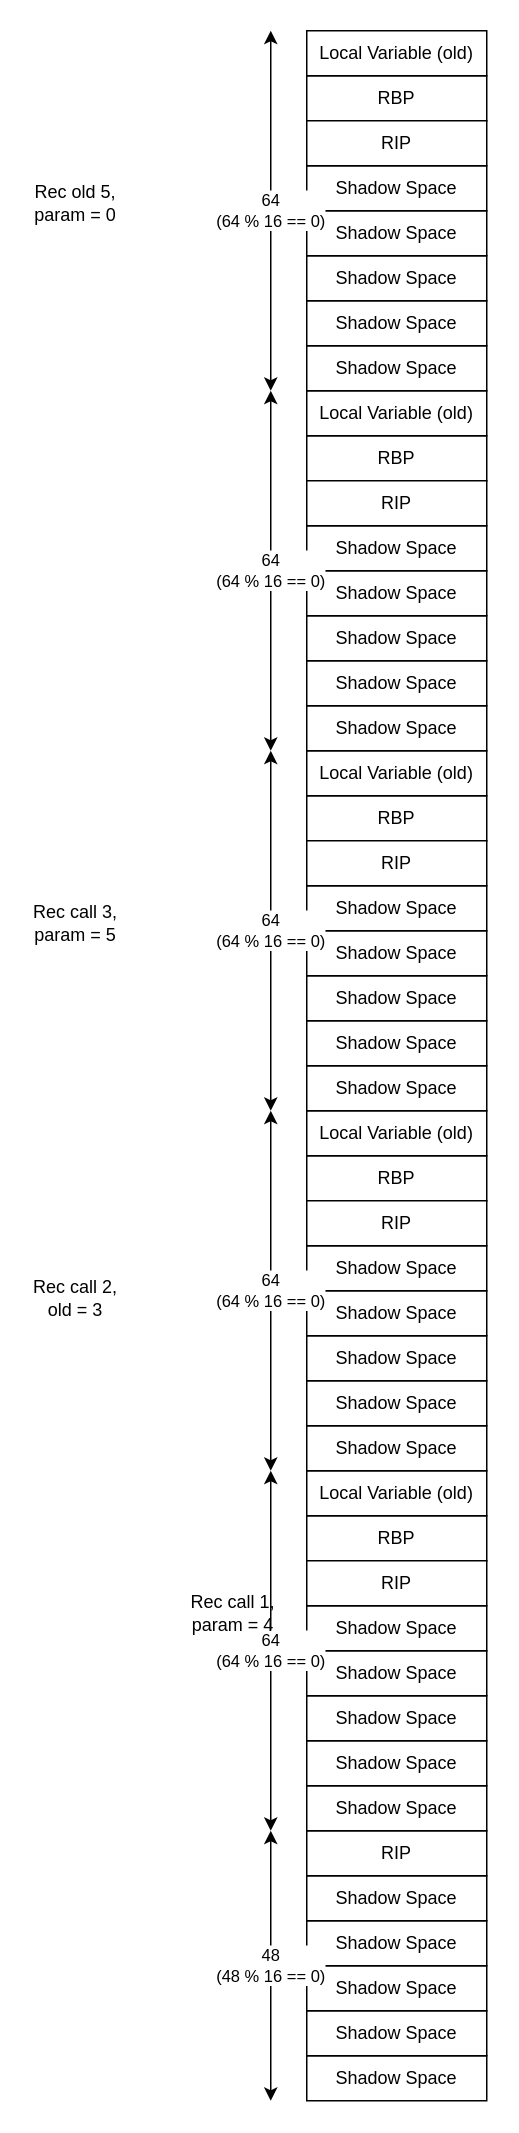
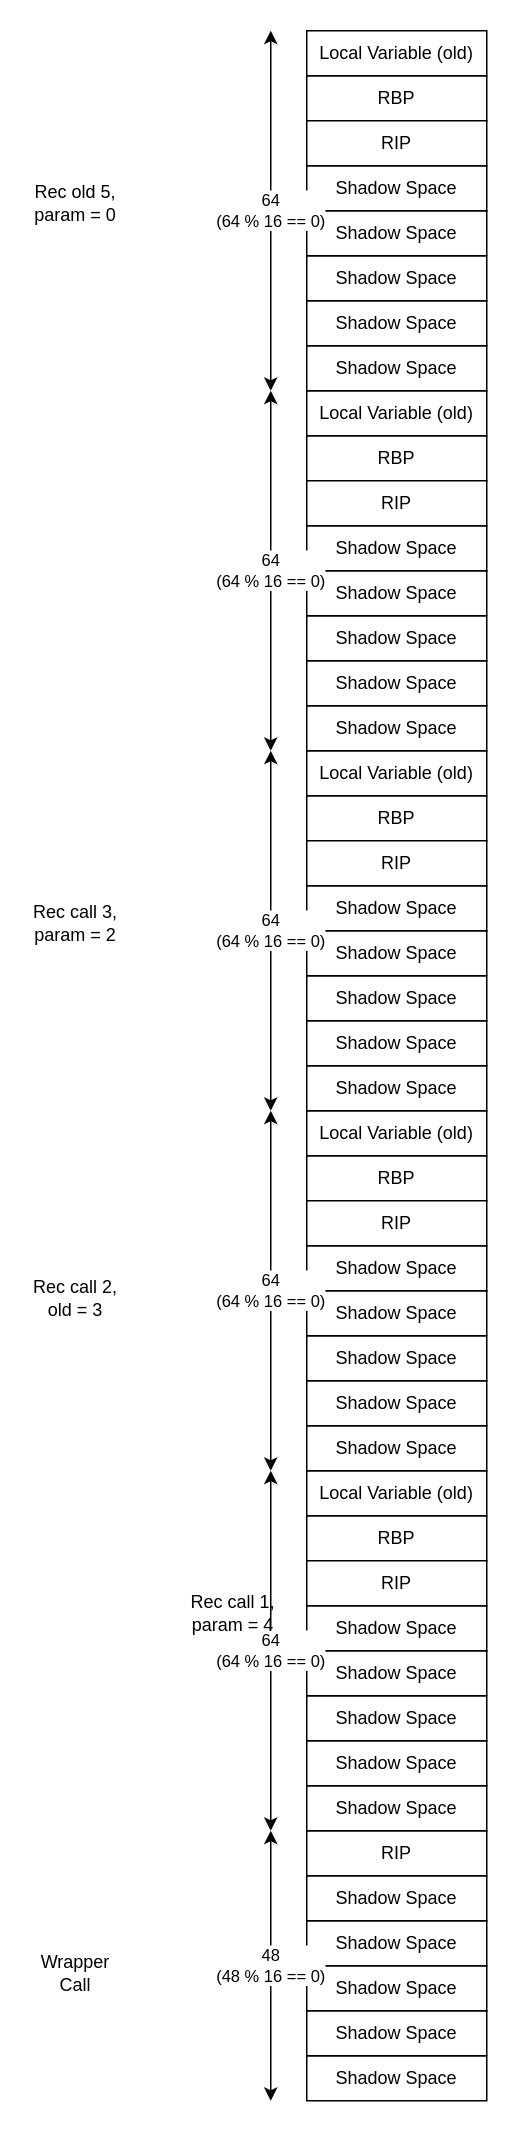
node "Rec call 3, param = 5": label "Rec call 3, param = 5" -> "Rec call 3, param = 2"
node "Wrapper Call": added
